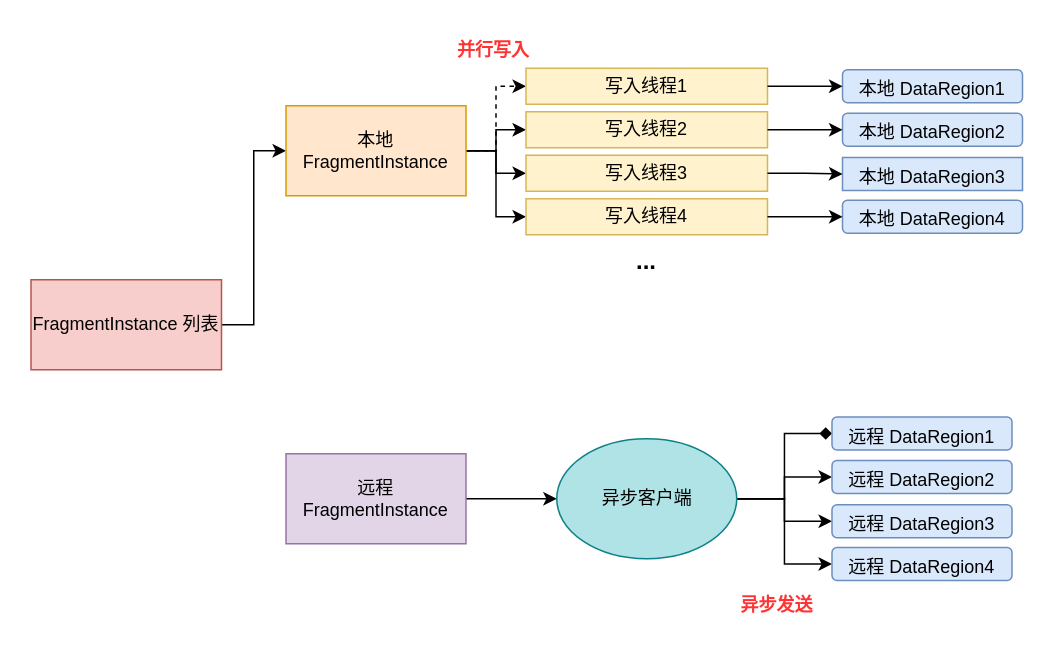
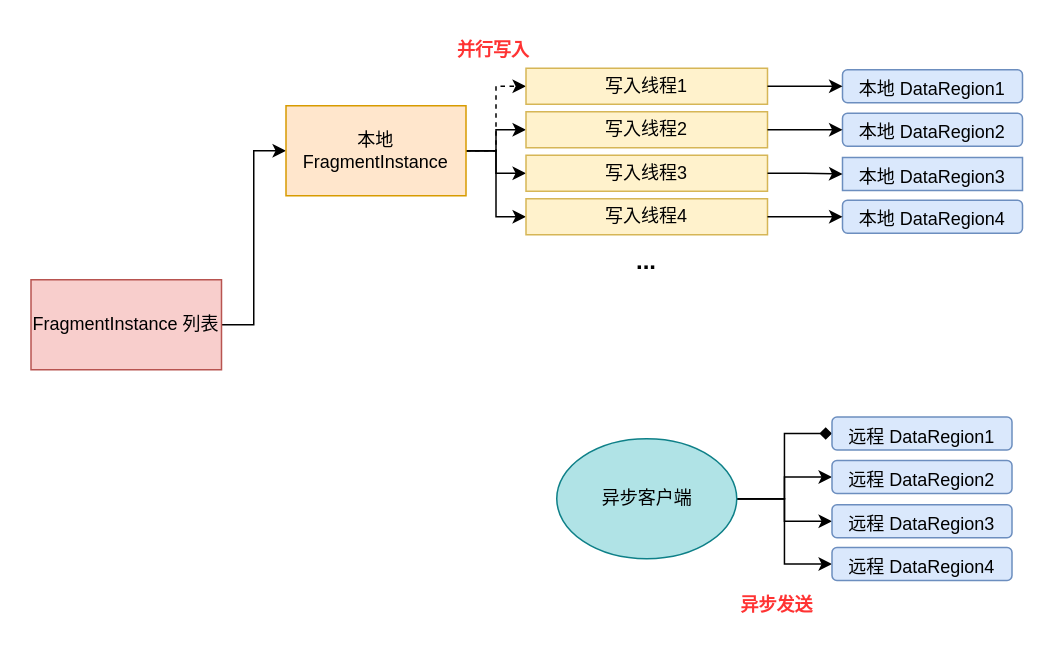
node "远程 FragmentInstance": removed
edge "远程 FragmentInstance" -> "异步客户端": removed
